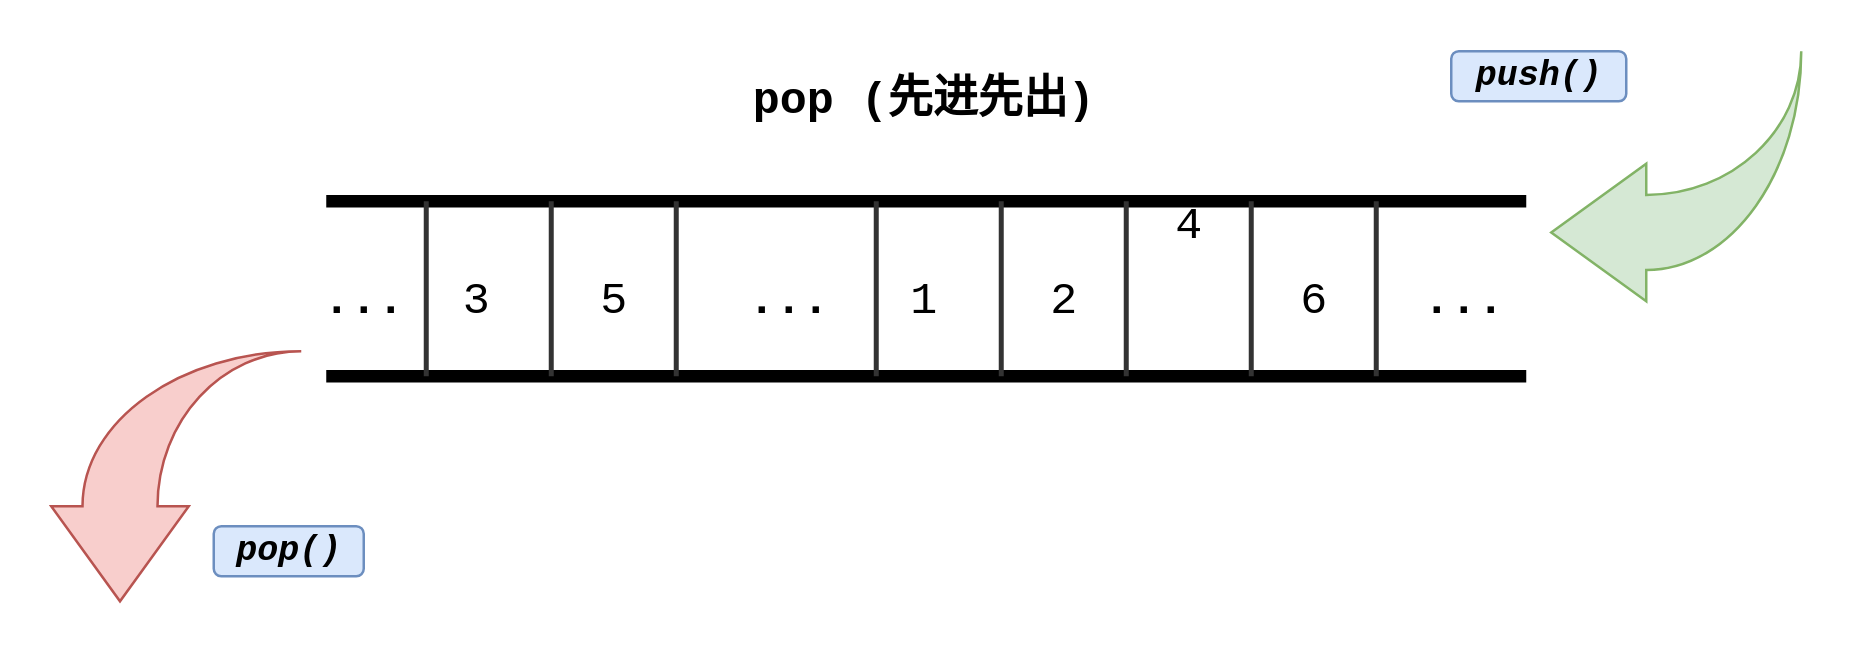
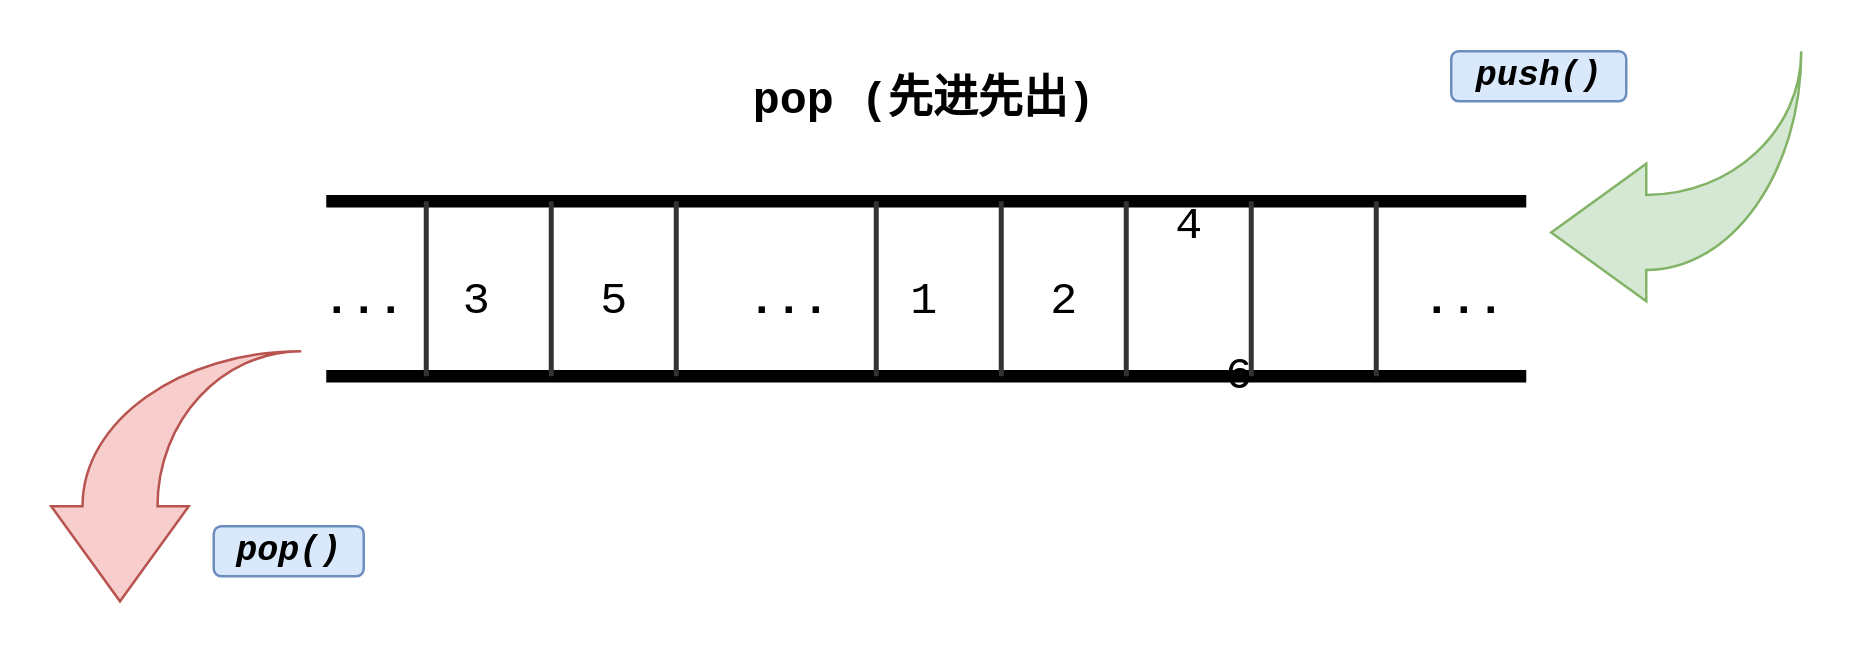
node "6": moved (1314, 301) -> (1239, 376)
